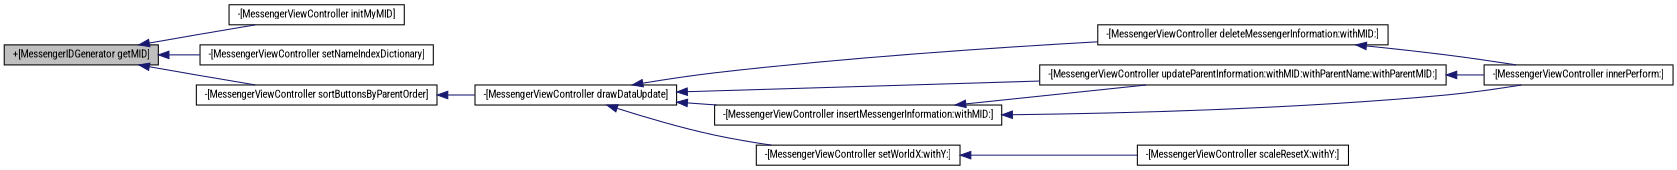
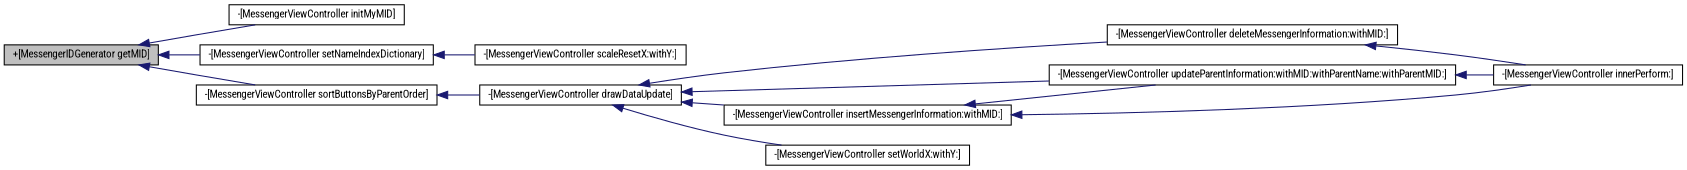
edge "-[MessengerViewController scaleResetX:withY:]" -> "-[MessengerViewController setWorldX:withY:]": now "-[MessengerViewController scaleResetX:withY:]" -> "-[MessengerViewController setNameIndexDictionary]"
